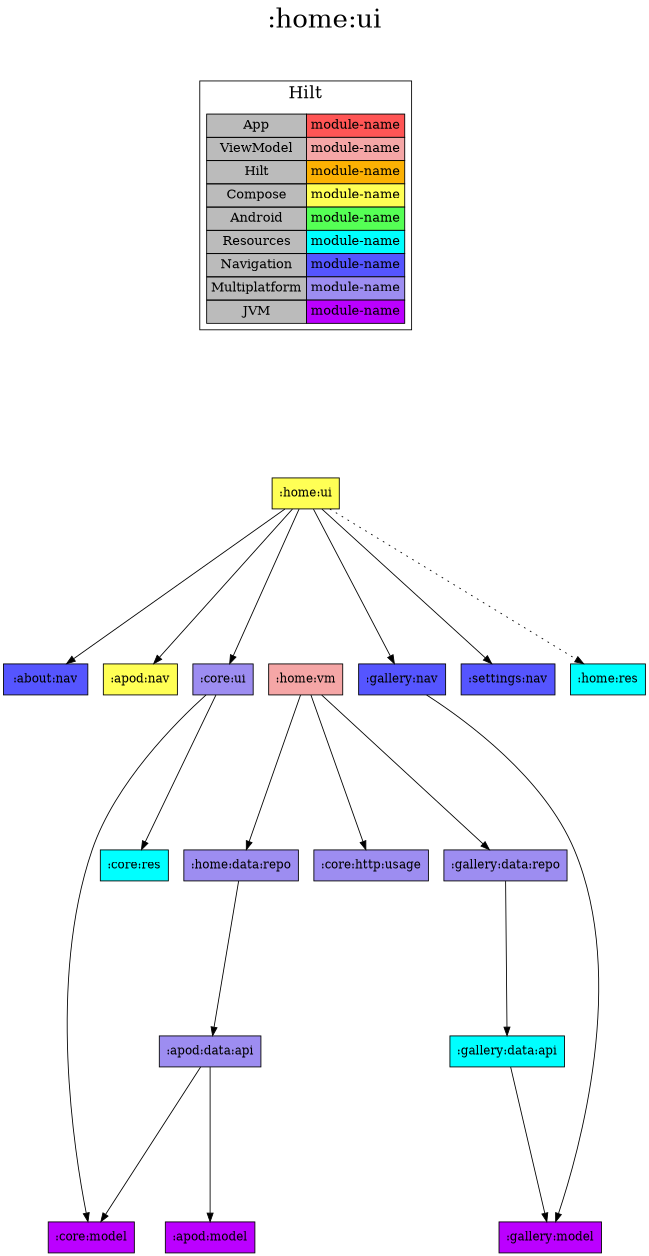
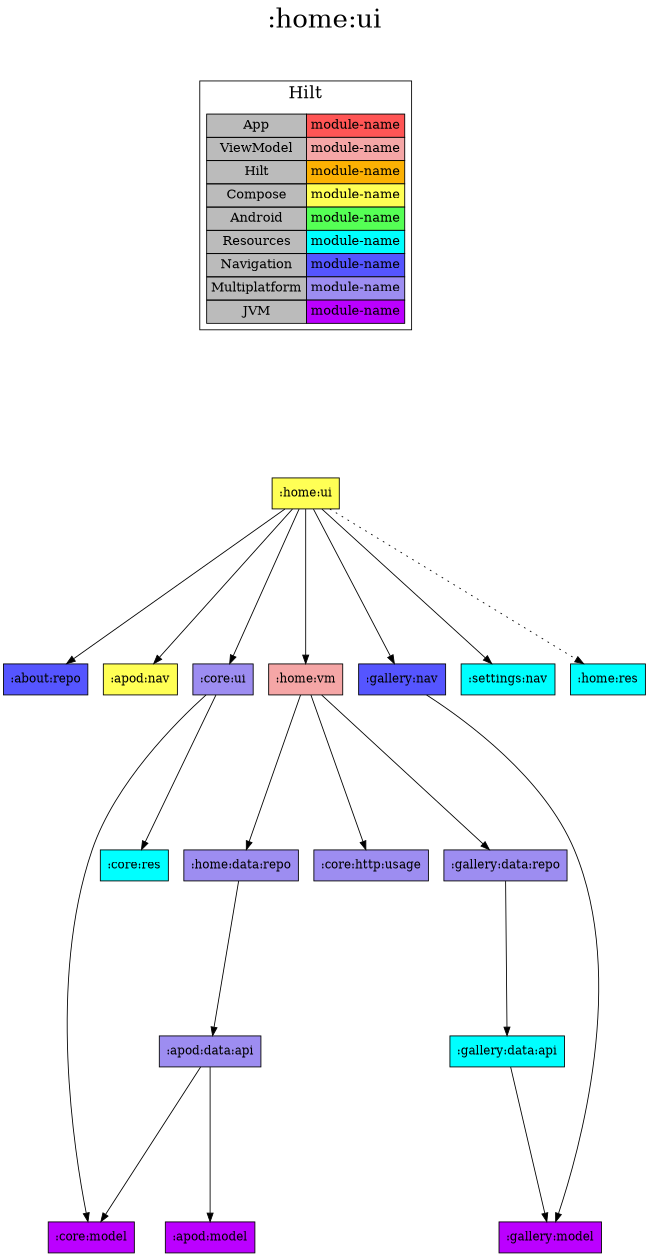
edge ":home:ui" -> ":home:vm": added
node ":about:nav": label ":about:nav" -> ":about:repo"
node ":settings:nav": fillcolor #5555ff -> #00ffff
